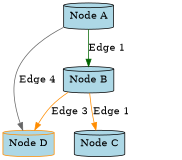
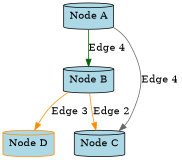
edge "Node A" -> "Node B": label "Edge 1" -> "Edge 4"
edge "Node A" -> "Node D": now "Node A" -> "Node C"
edge "Node B" -> "Node C": label "Edge 1" -> "Edge 2"
